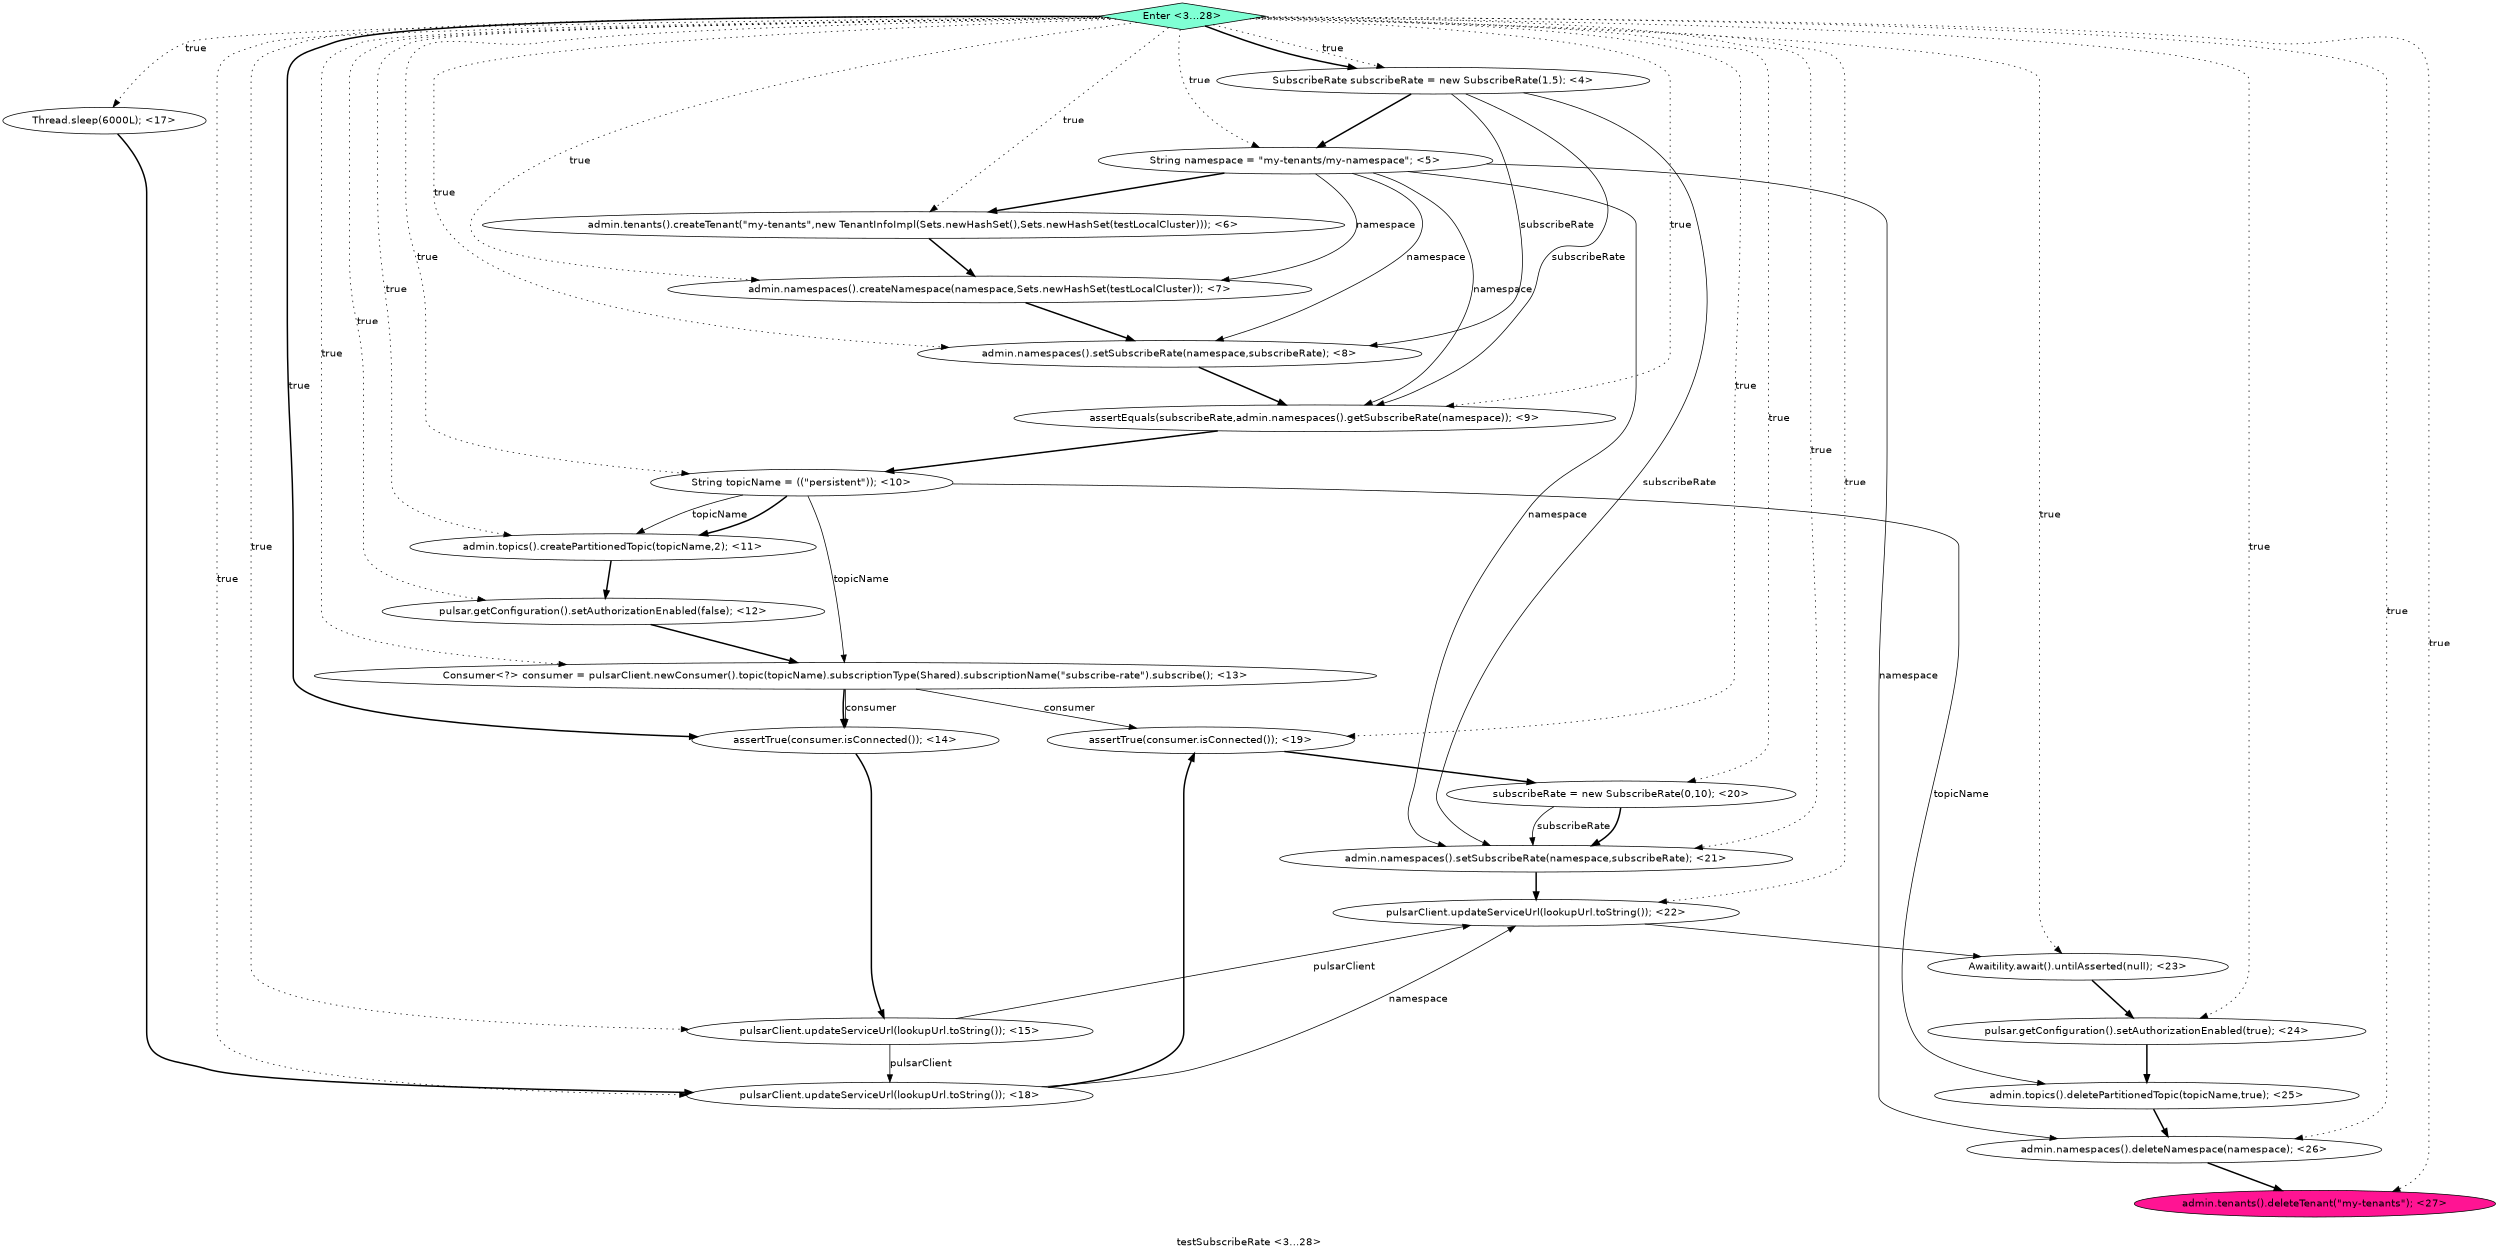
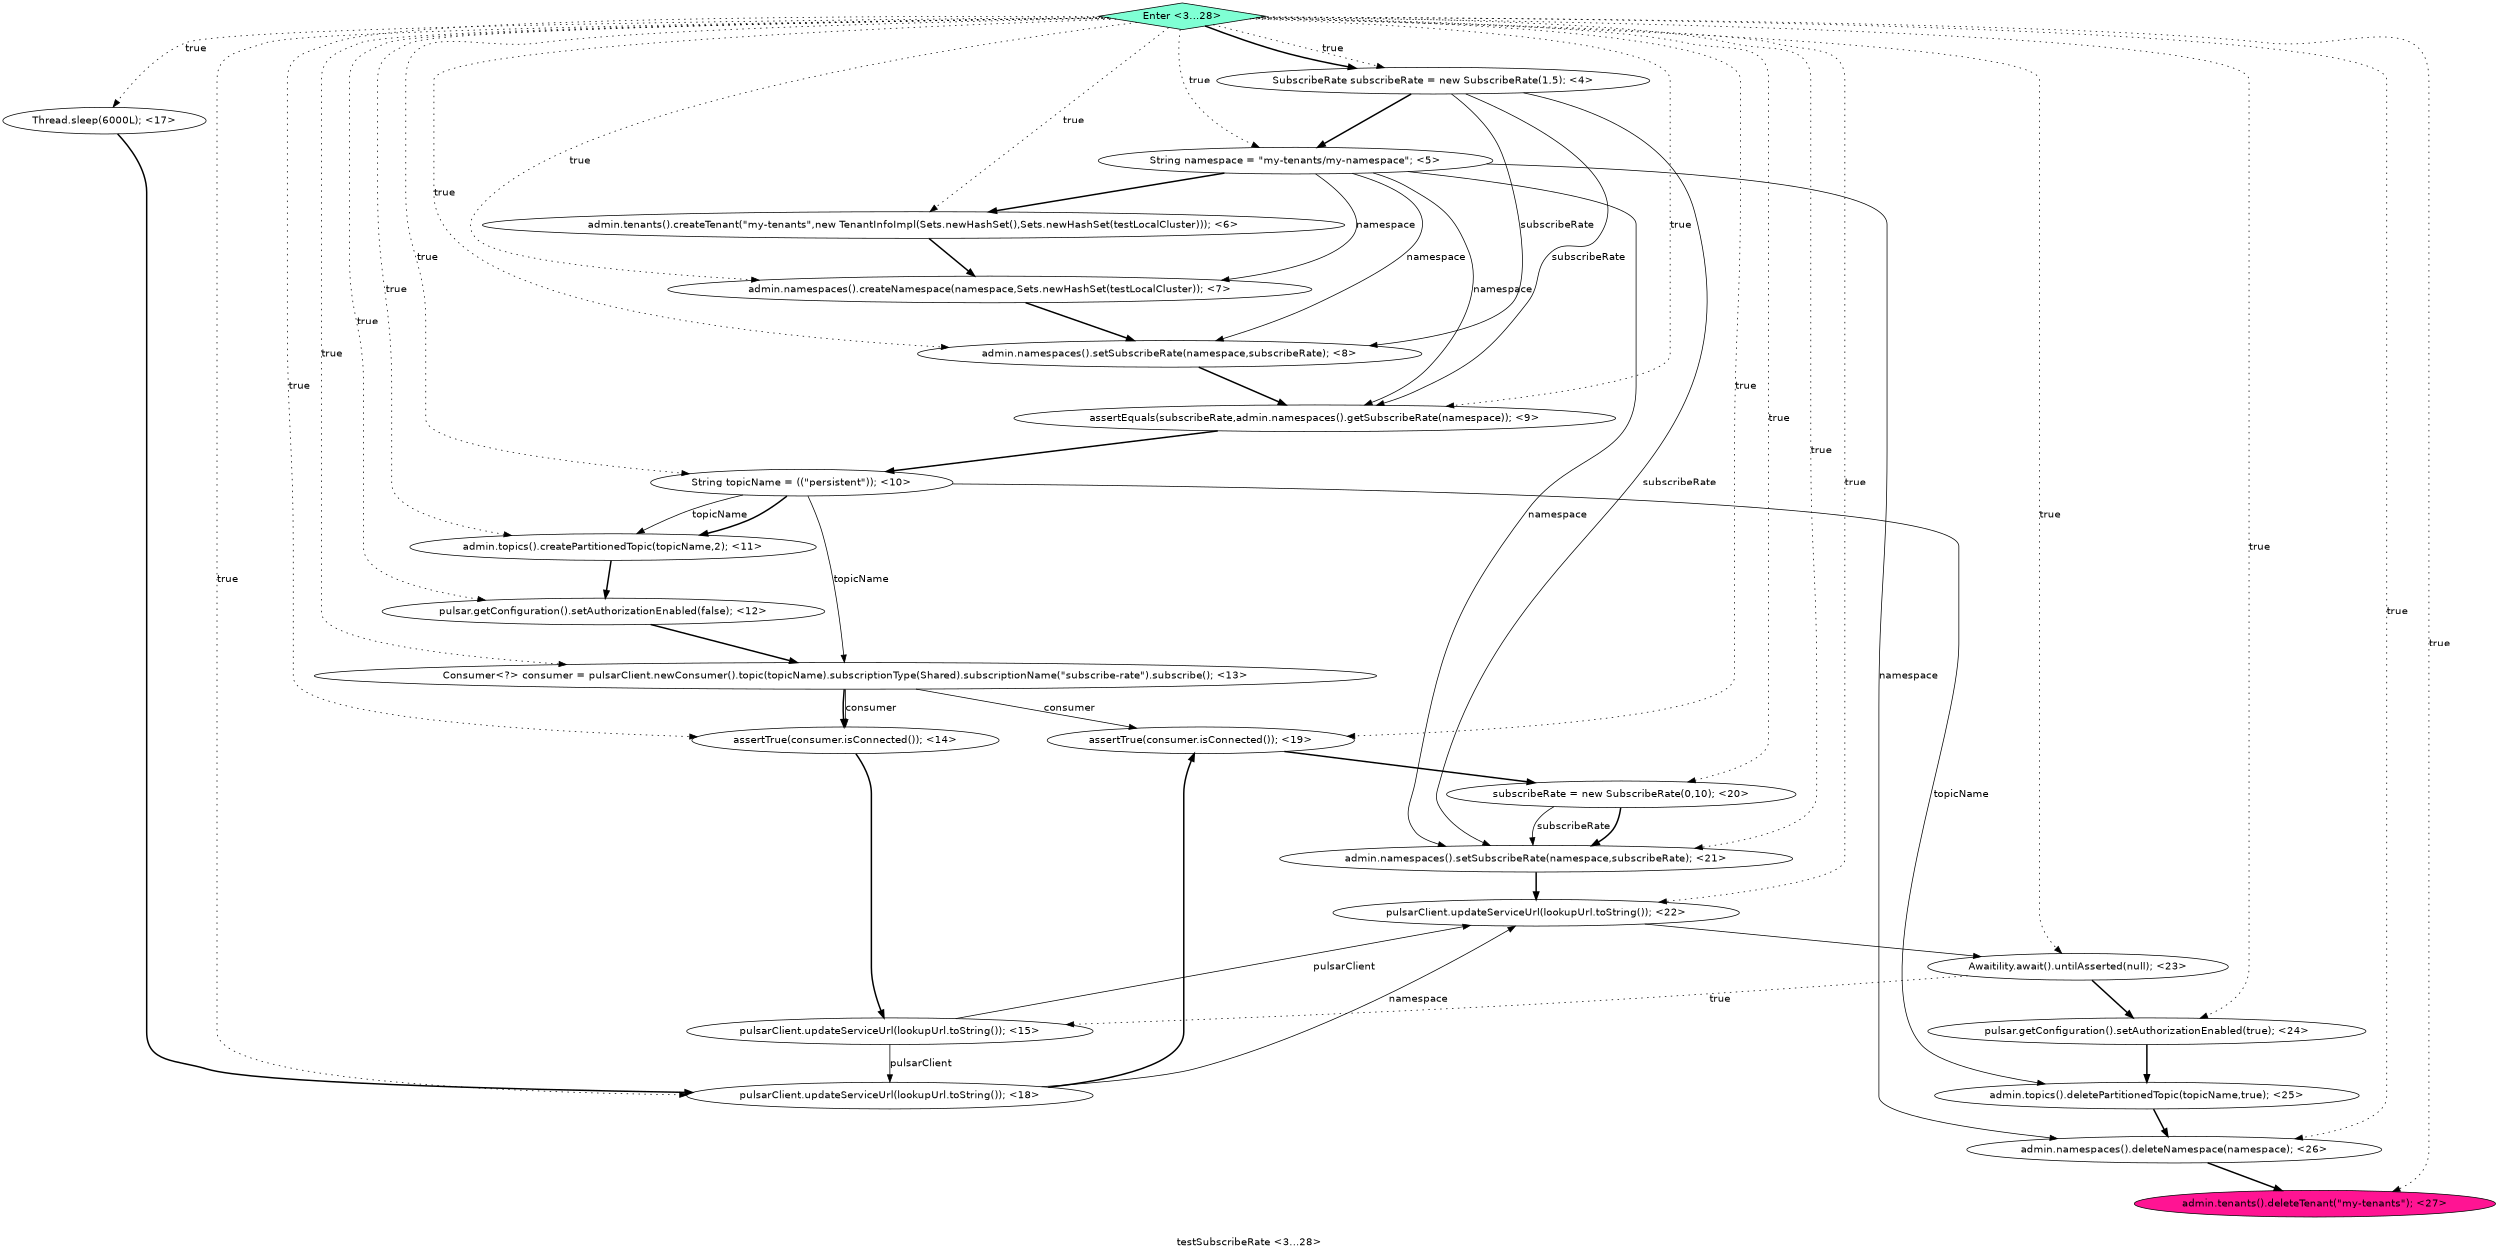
edge "Enter <3...28>" -> "assertTrue(consumer.isConnected()); <14>": style bold -> dotted
edge "Enter <3...28>" -> "pulsarClient.updateServiceUrl(lookupUrl.toString()); <15>": now "Awaitility.await().untilAsserted(null); <23>" -> "pulsarClient.updateServiceUrl(lookupUrl.toString()); <15>"
